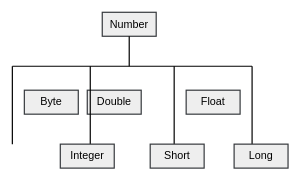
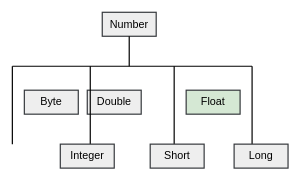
node "Float": fillcolor #eeeeee -> #d5e8d4
